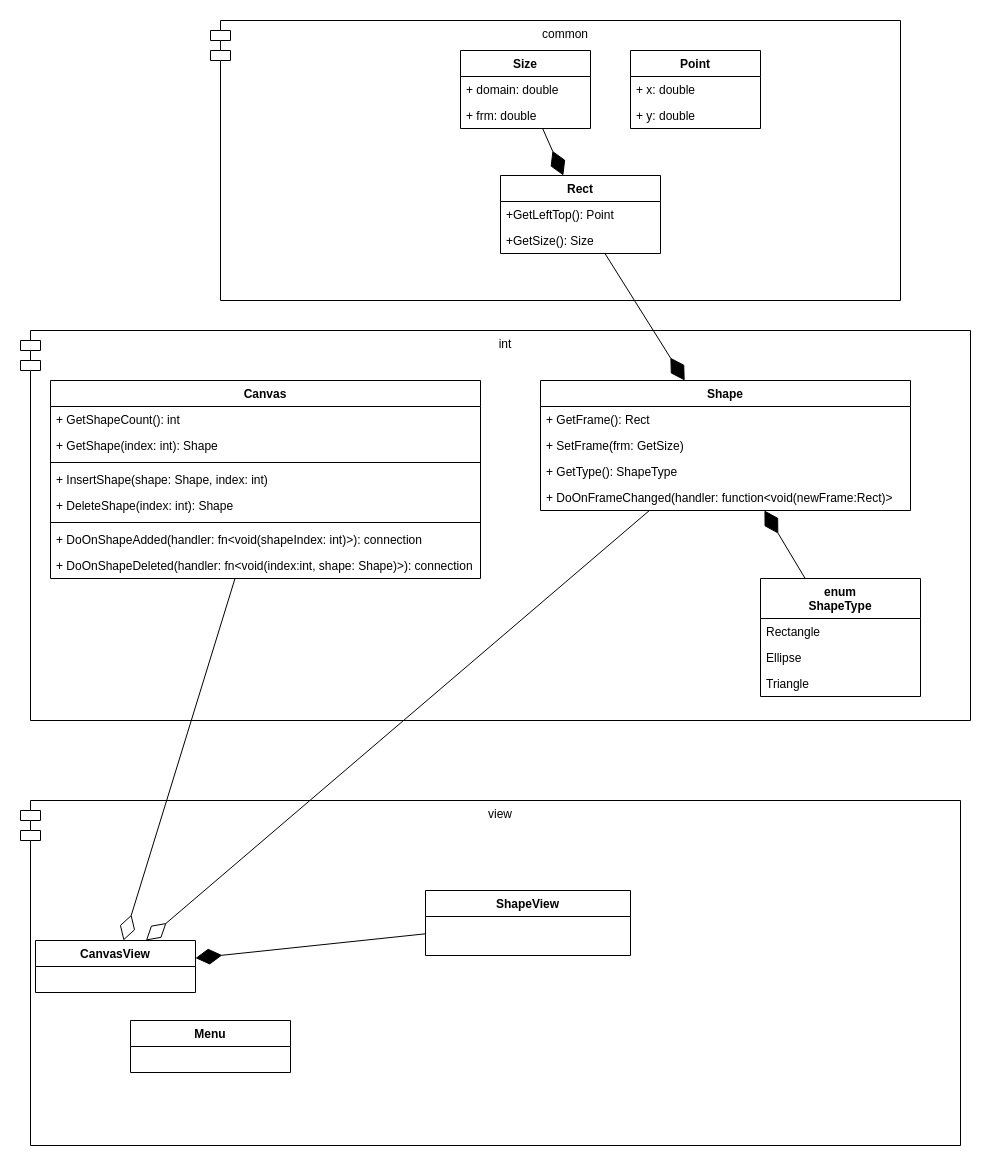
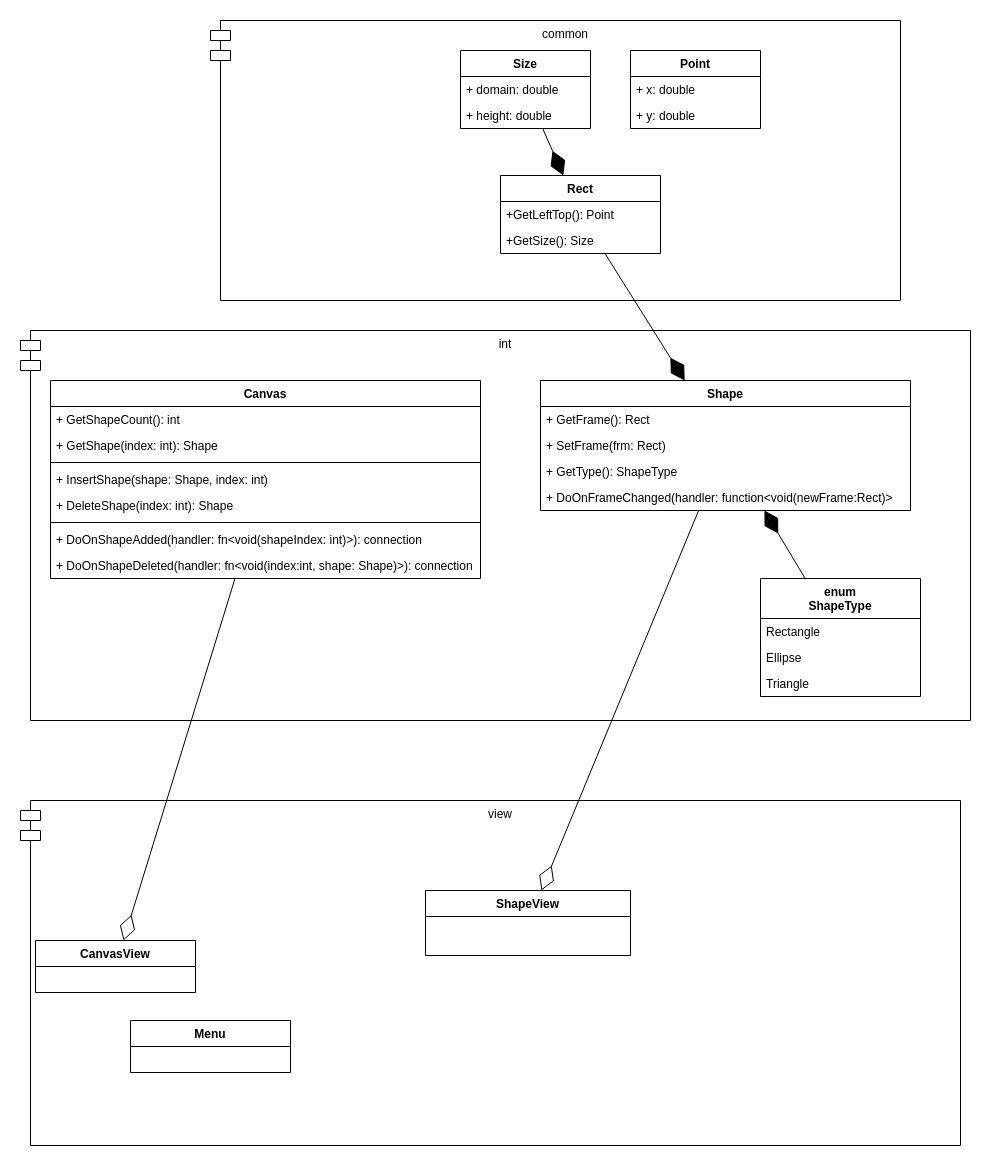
node "+ frm: double": label "+ frm: double" -> "+ height: double"
node "+ SetFrame(frm: GetSize)": label "+ SetFrame(frm: GetSize)" -> "+ SetFrame(frm: Rect)"
edge "Shape" -> "CanvasView": now "Shape" -> "ShapeView"
edge "ShapeView" -> "CanvasView": removed
